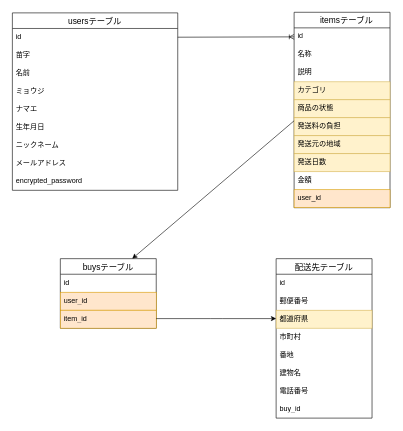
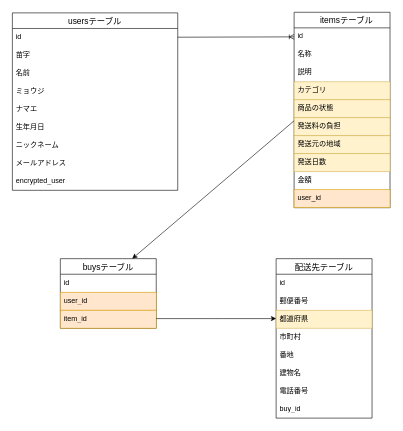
node "encrypted_password": label "encrypted_password" -> "encrypted_user"
